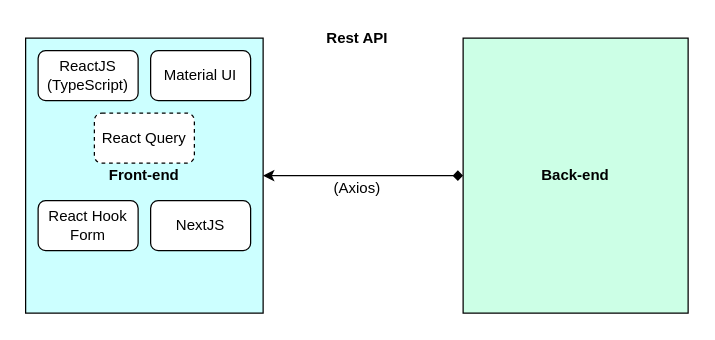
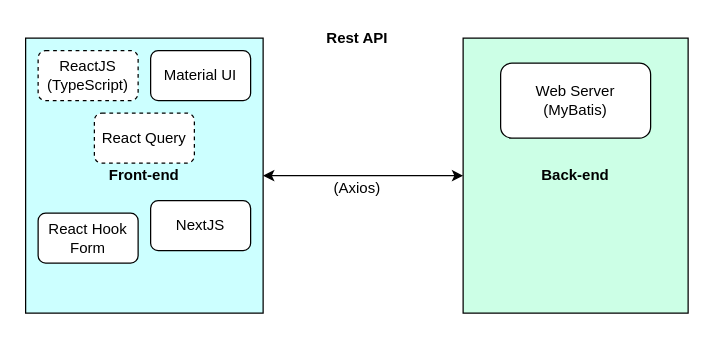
node "ReactJS (TypeScript)": style solid -> dashed
node "Web Server (MyBatis)": added
edge "Front-end" -- "Back-end": arrowhead diamond -> classic
node "React Hook Form": moved (88, 226) -> (88, 238)
